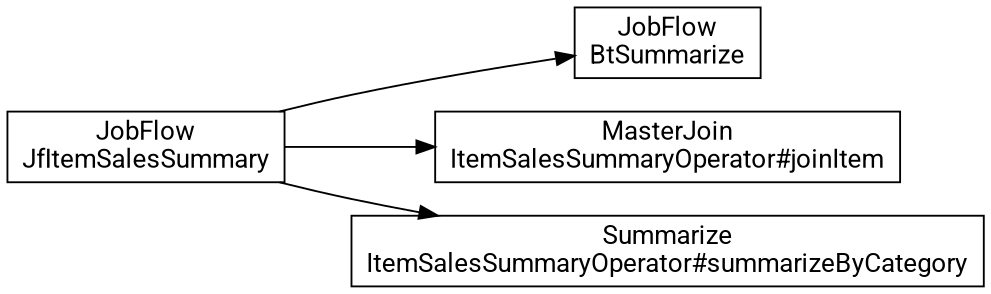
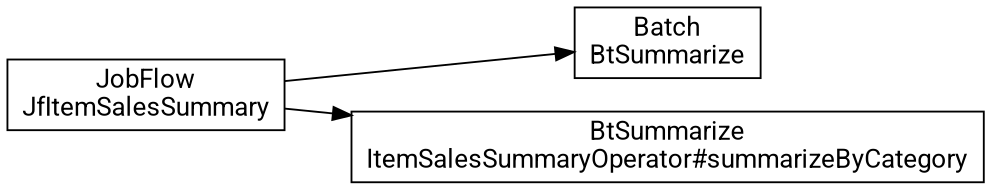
node "JobFlow BtSummarize": label "JobFlow BtSummarize" -> "Batch BtSummarize"
node "MasterJoin ItemSalesSummaryOperator#joinItem": removed
node "Summarize ItemSalesSummaryOperator#summarizeByCategory": label "Summarize ItemSalesSummaryOperator#summarizeByCategory" -> "BtSummarize ItemSalesSummaryOperator#summarizeByCategory"
